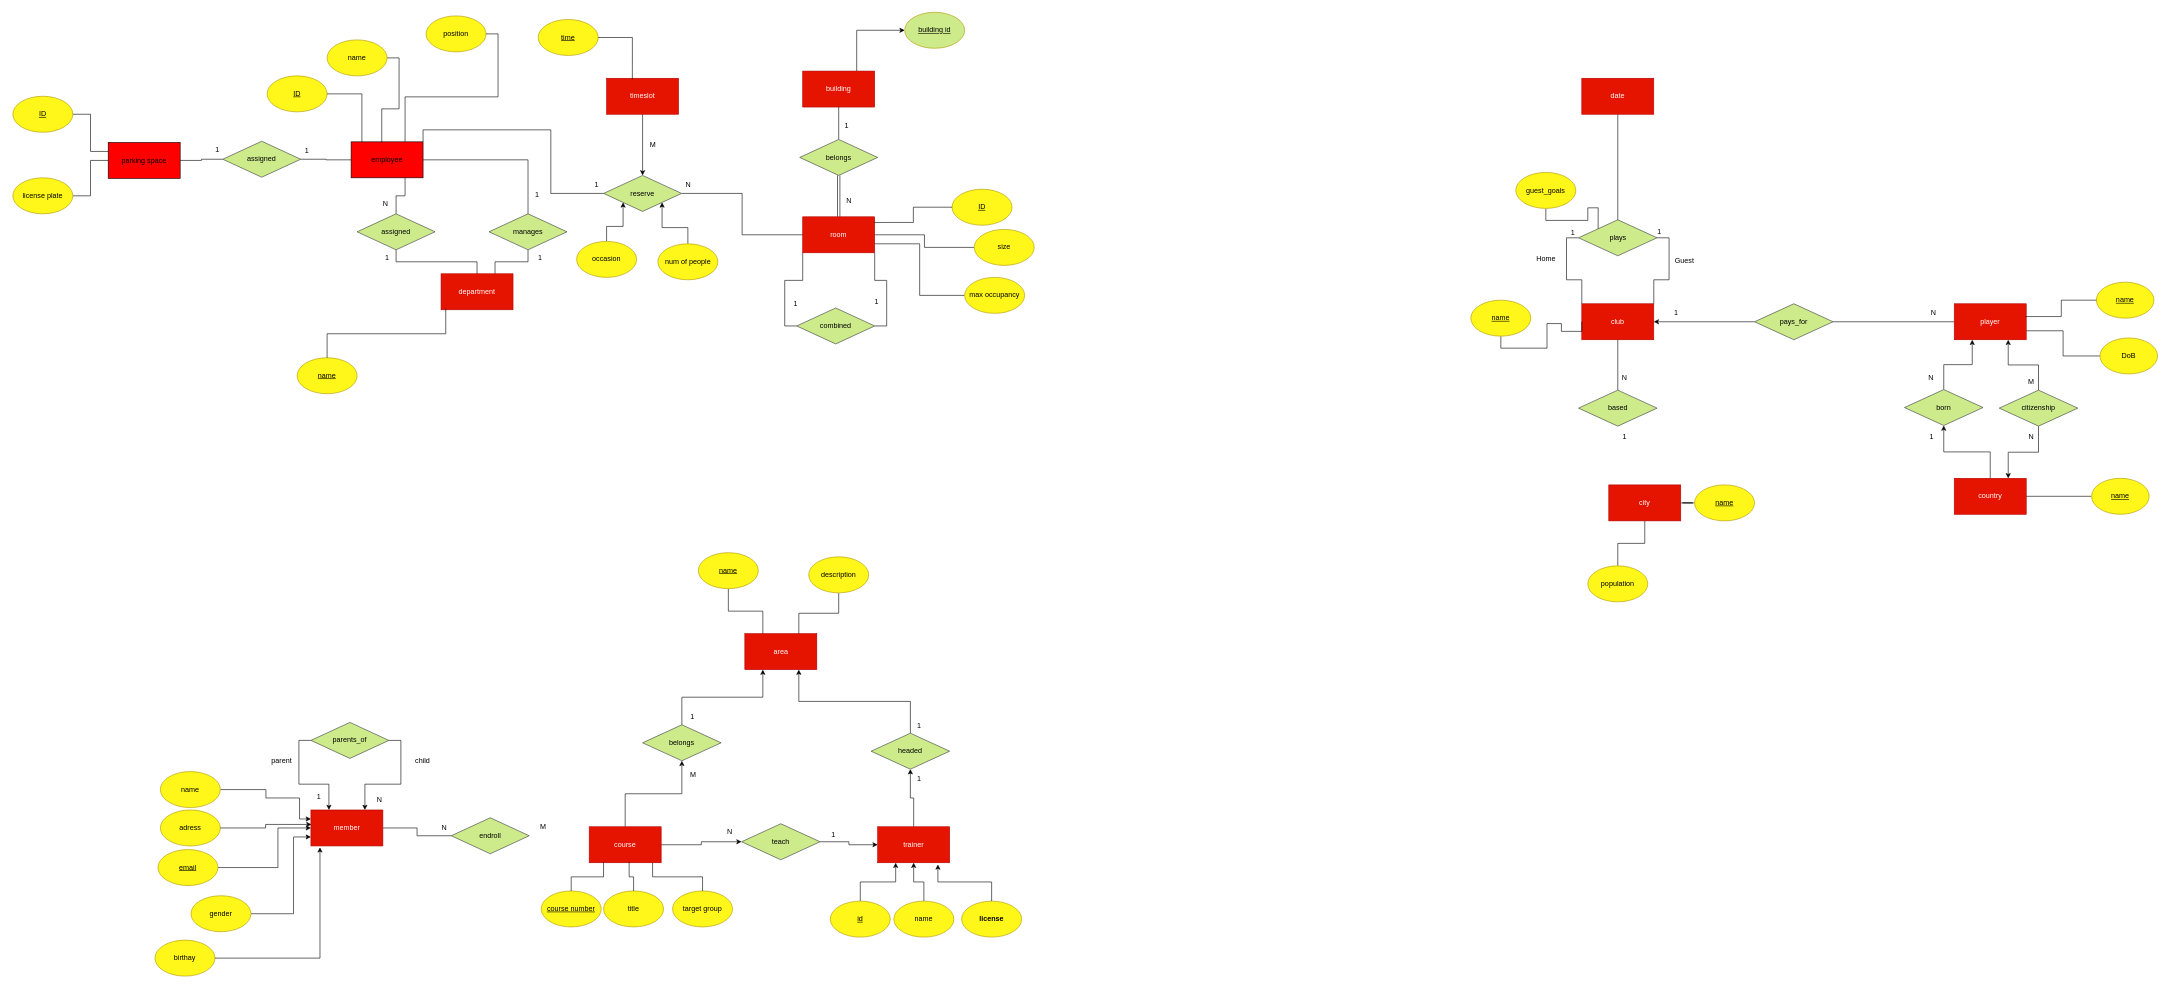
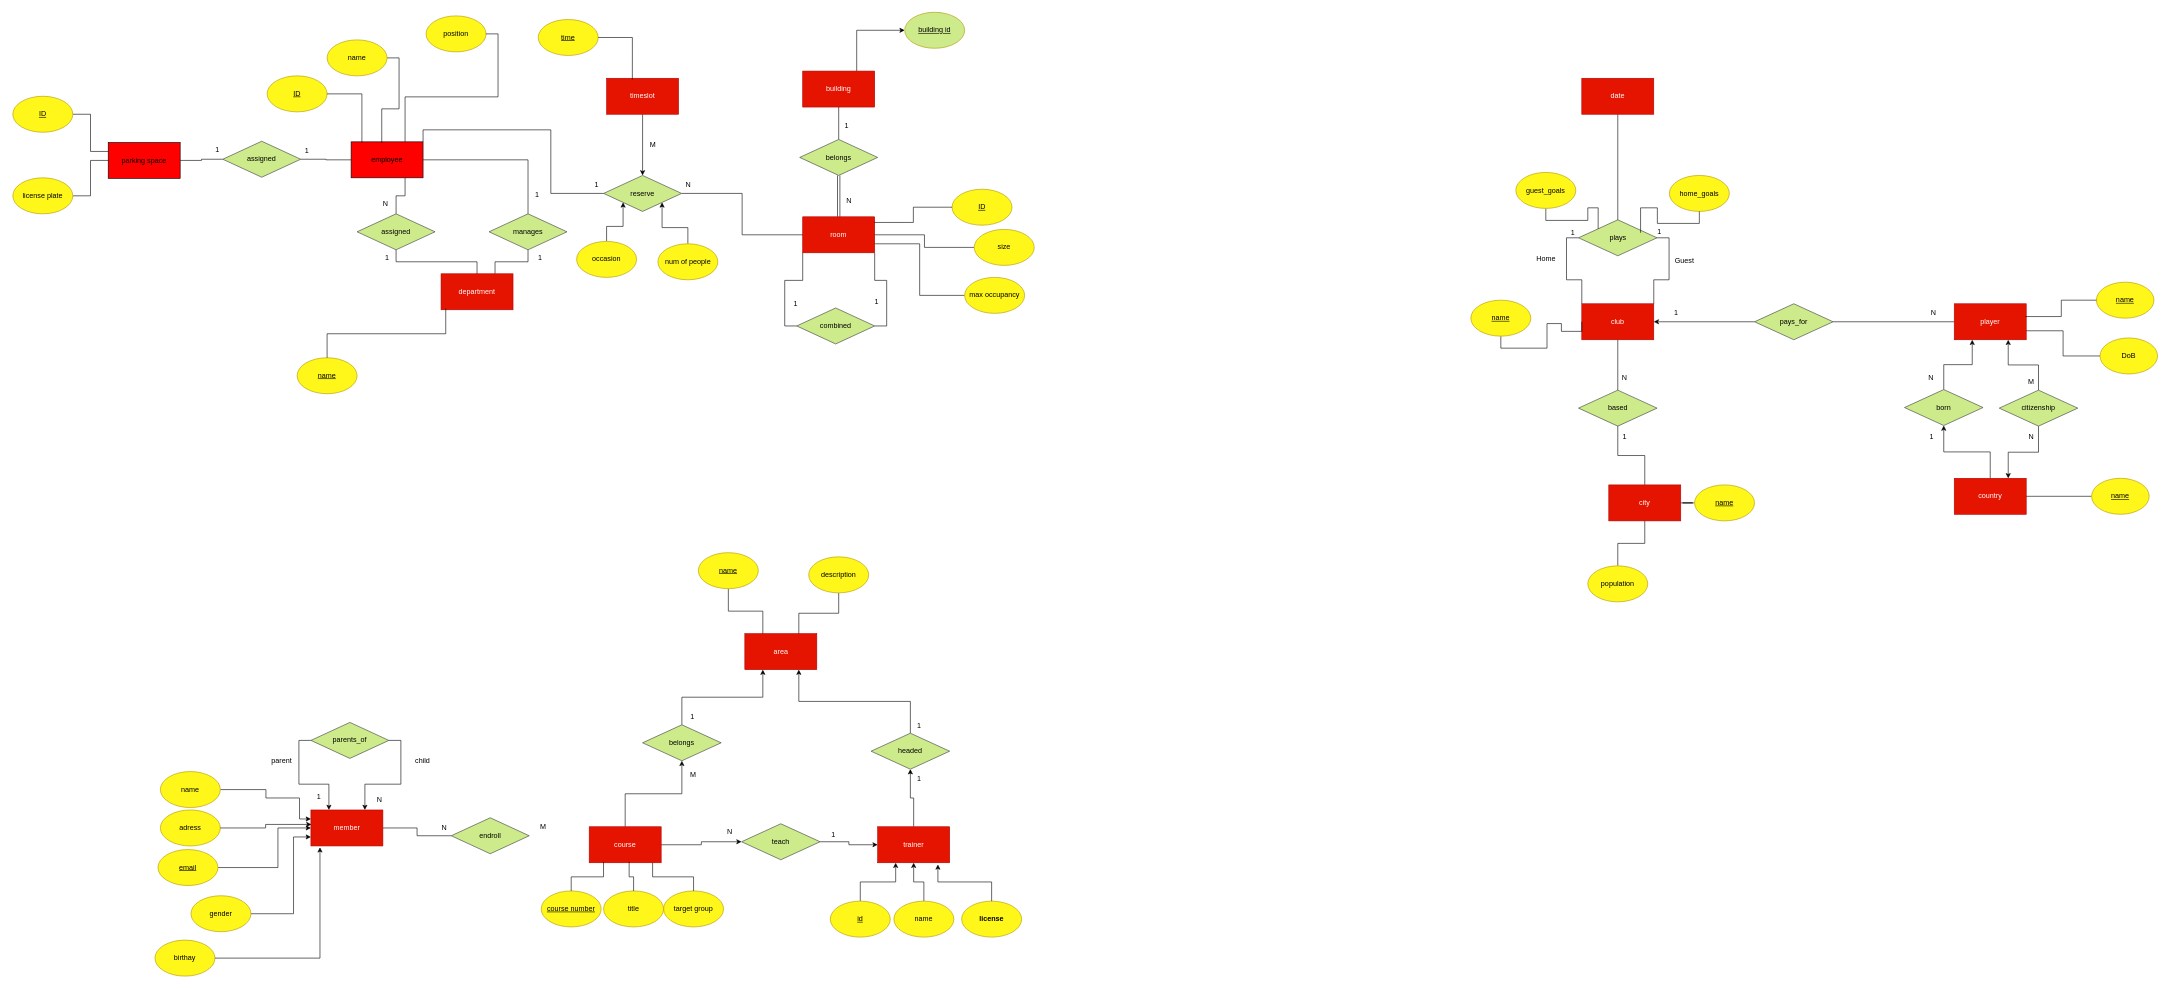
node "home_goals": added
edge "home_goals" -- "plays": added
edge "based" -- "city": added
node "target group": moved (702, 909) -> (693, 909)
